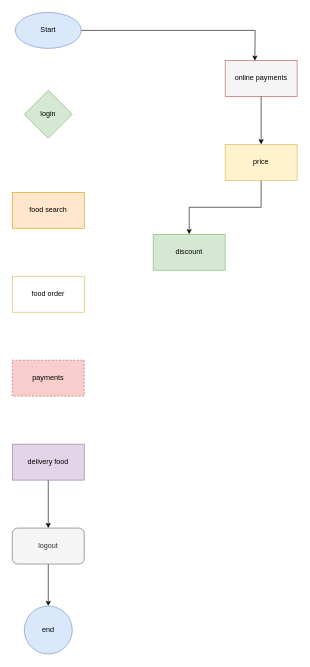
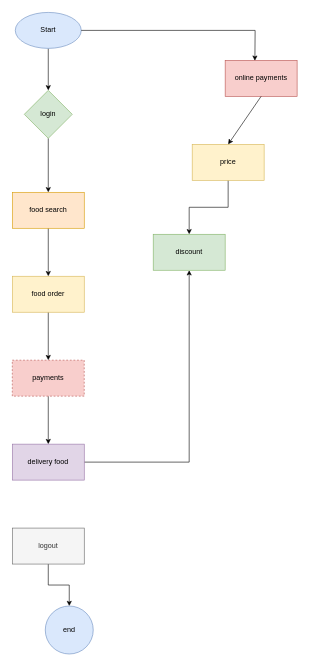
node "online payments": fillcolor #f5f5f5 -> #f8cecc
edge "Start" -> "login": added
node "price": moved (261, 162) -> (228, 162)
edge "login" -> "food search": added
edge "food search" -> "food order": added
node "food order": fillcolor #ffffff -> #fff2cc
edge "food order" -> "payments": added
edge "payments" -> "delivery food": added
edge "delivery food" -> "logout": now "delivery food" -> "discount"
node "logout": shape rounded rectangle -> rectangle
node "end": moved (48, 630) -> (69, 630)
